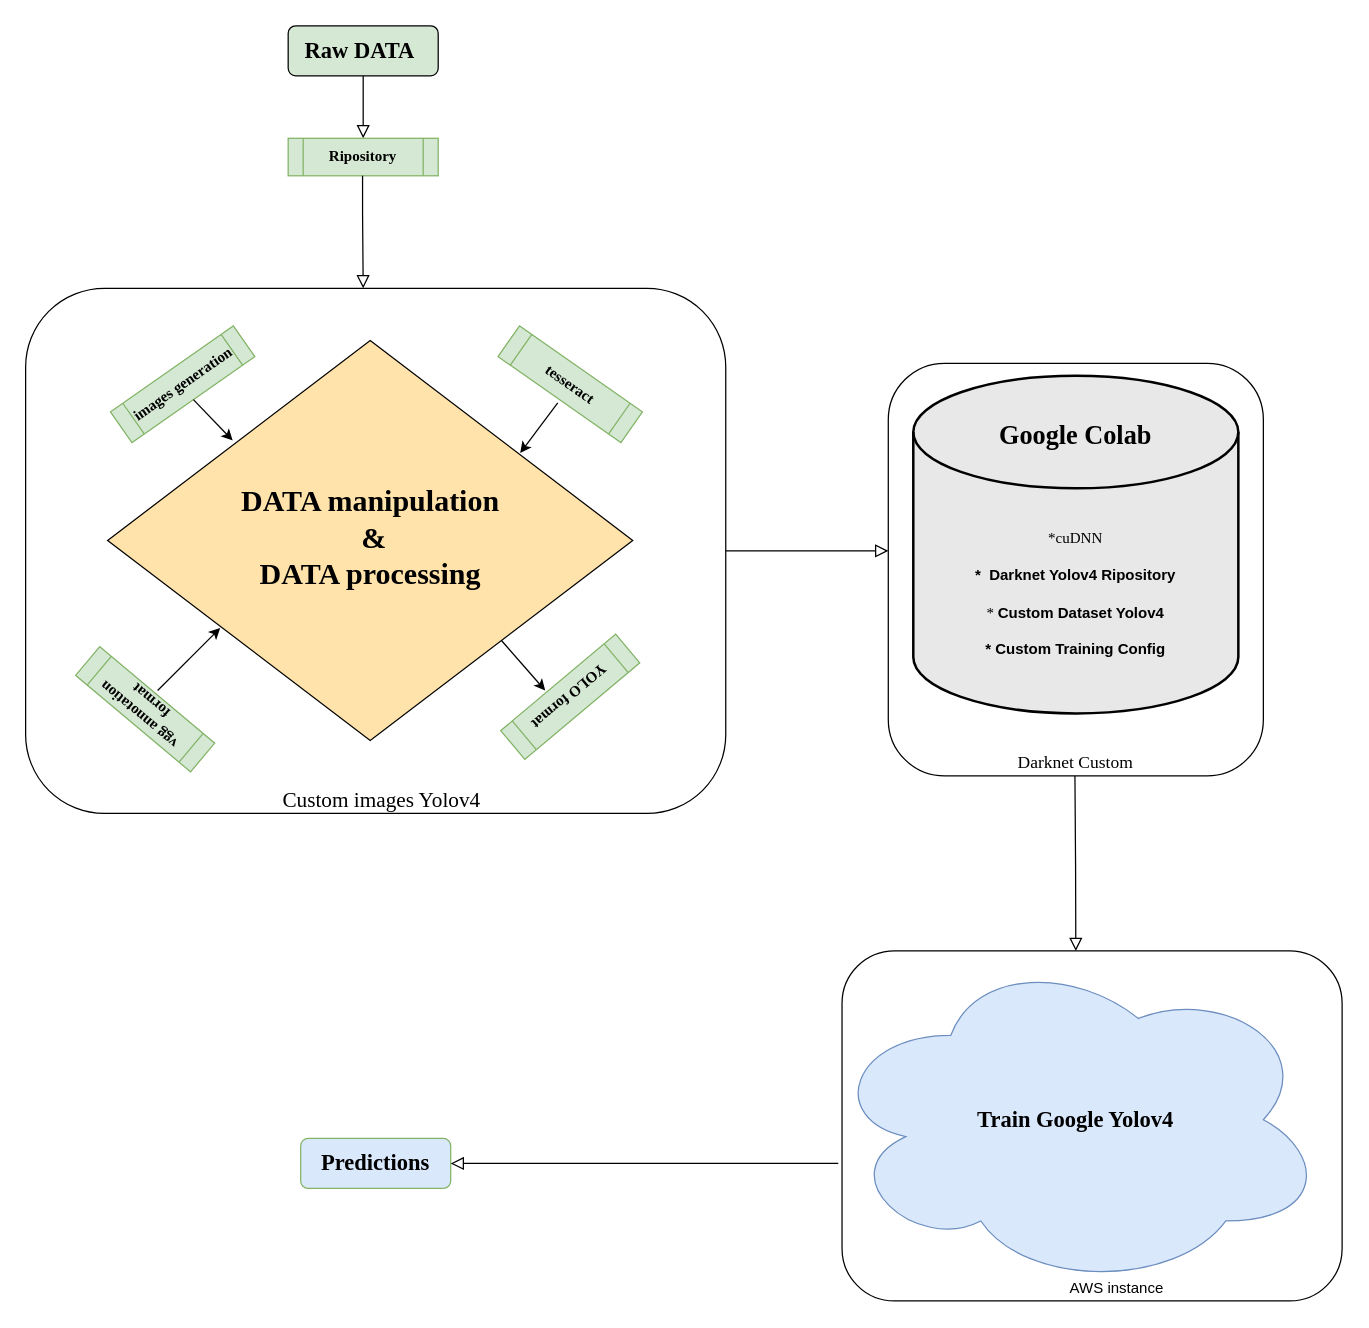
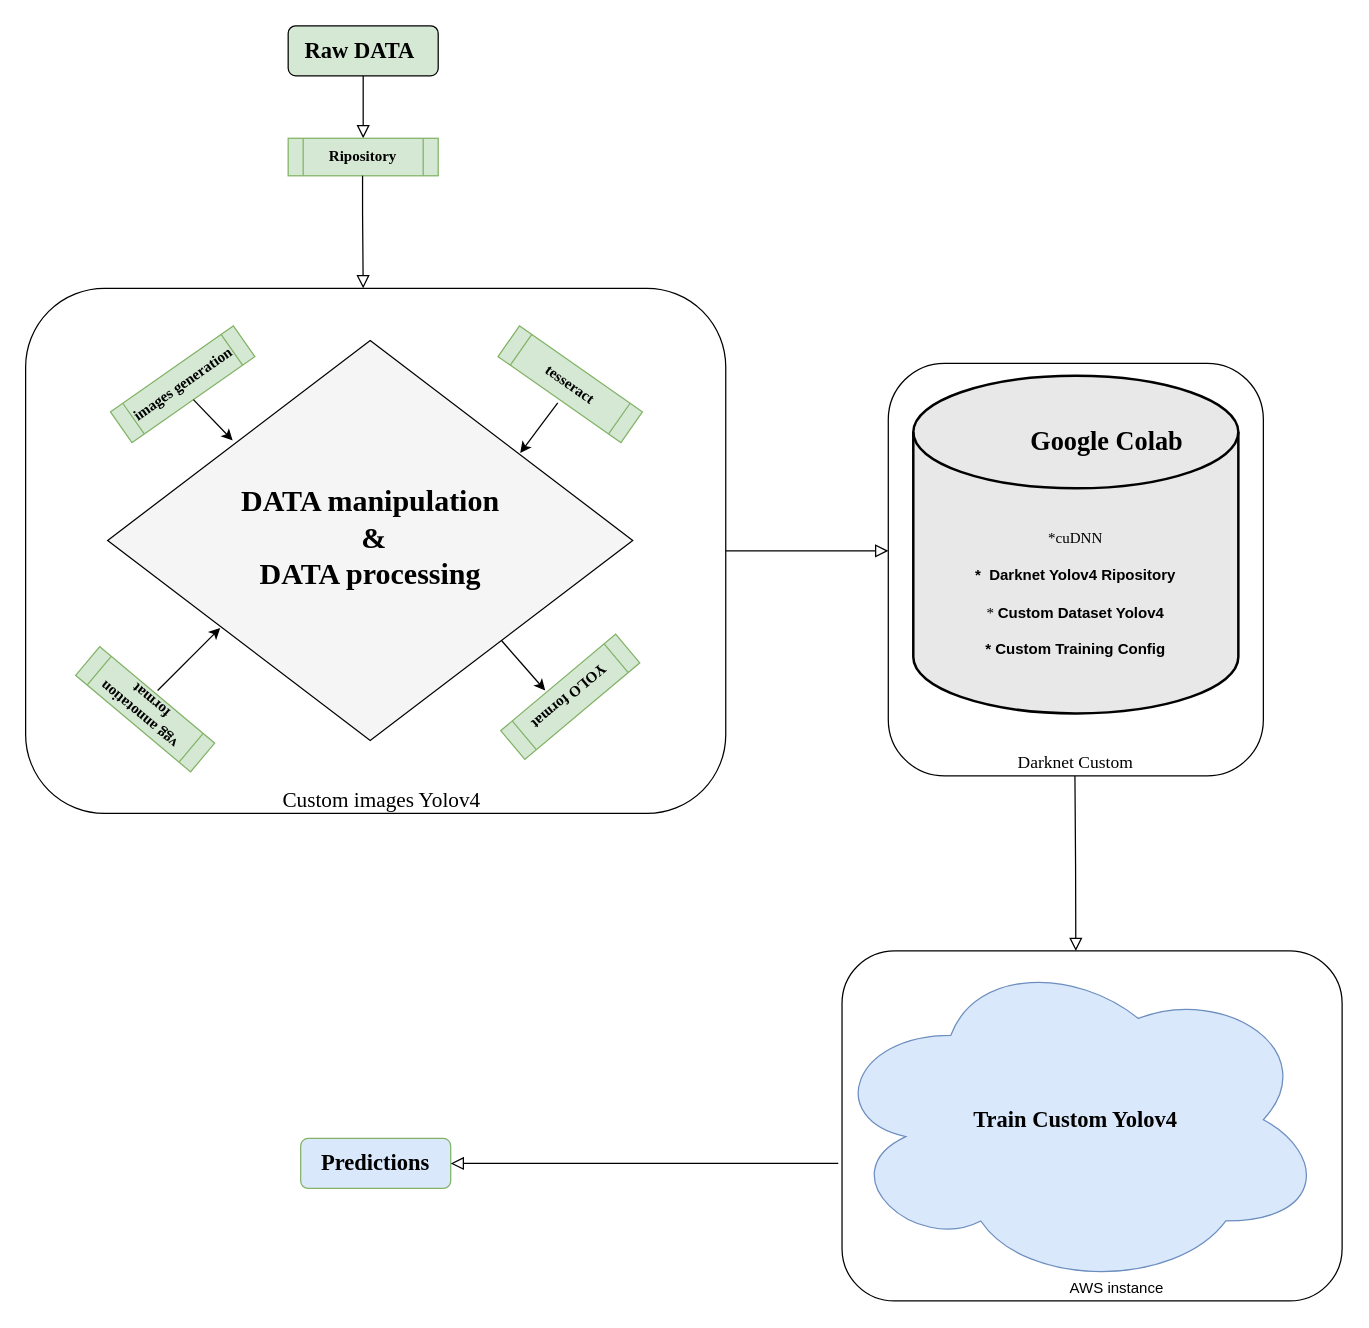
node "Google Colab": moved (1076, 435) -> (1107, 441)
node "DATA manipulation & DATA processing": fillcolor #ffe3ab -> #f5f5f5
node "Train Google Yolov4": label "Train Google Yolov4" -> "Train Custom Yolov4"
